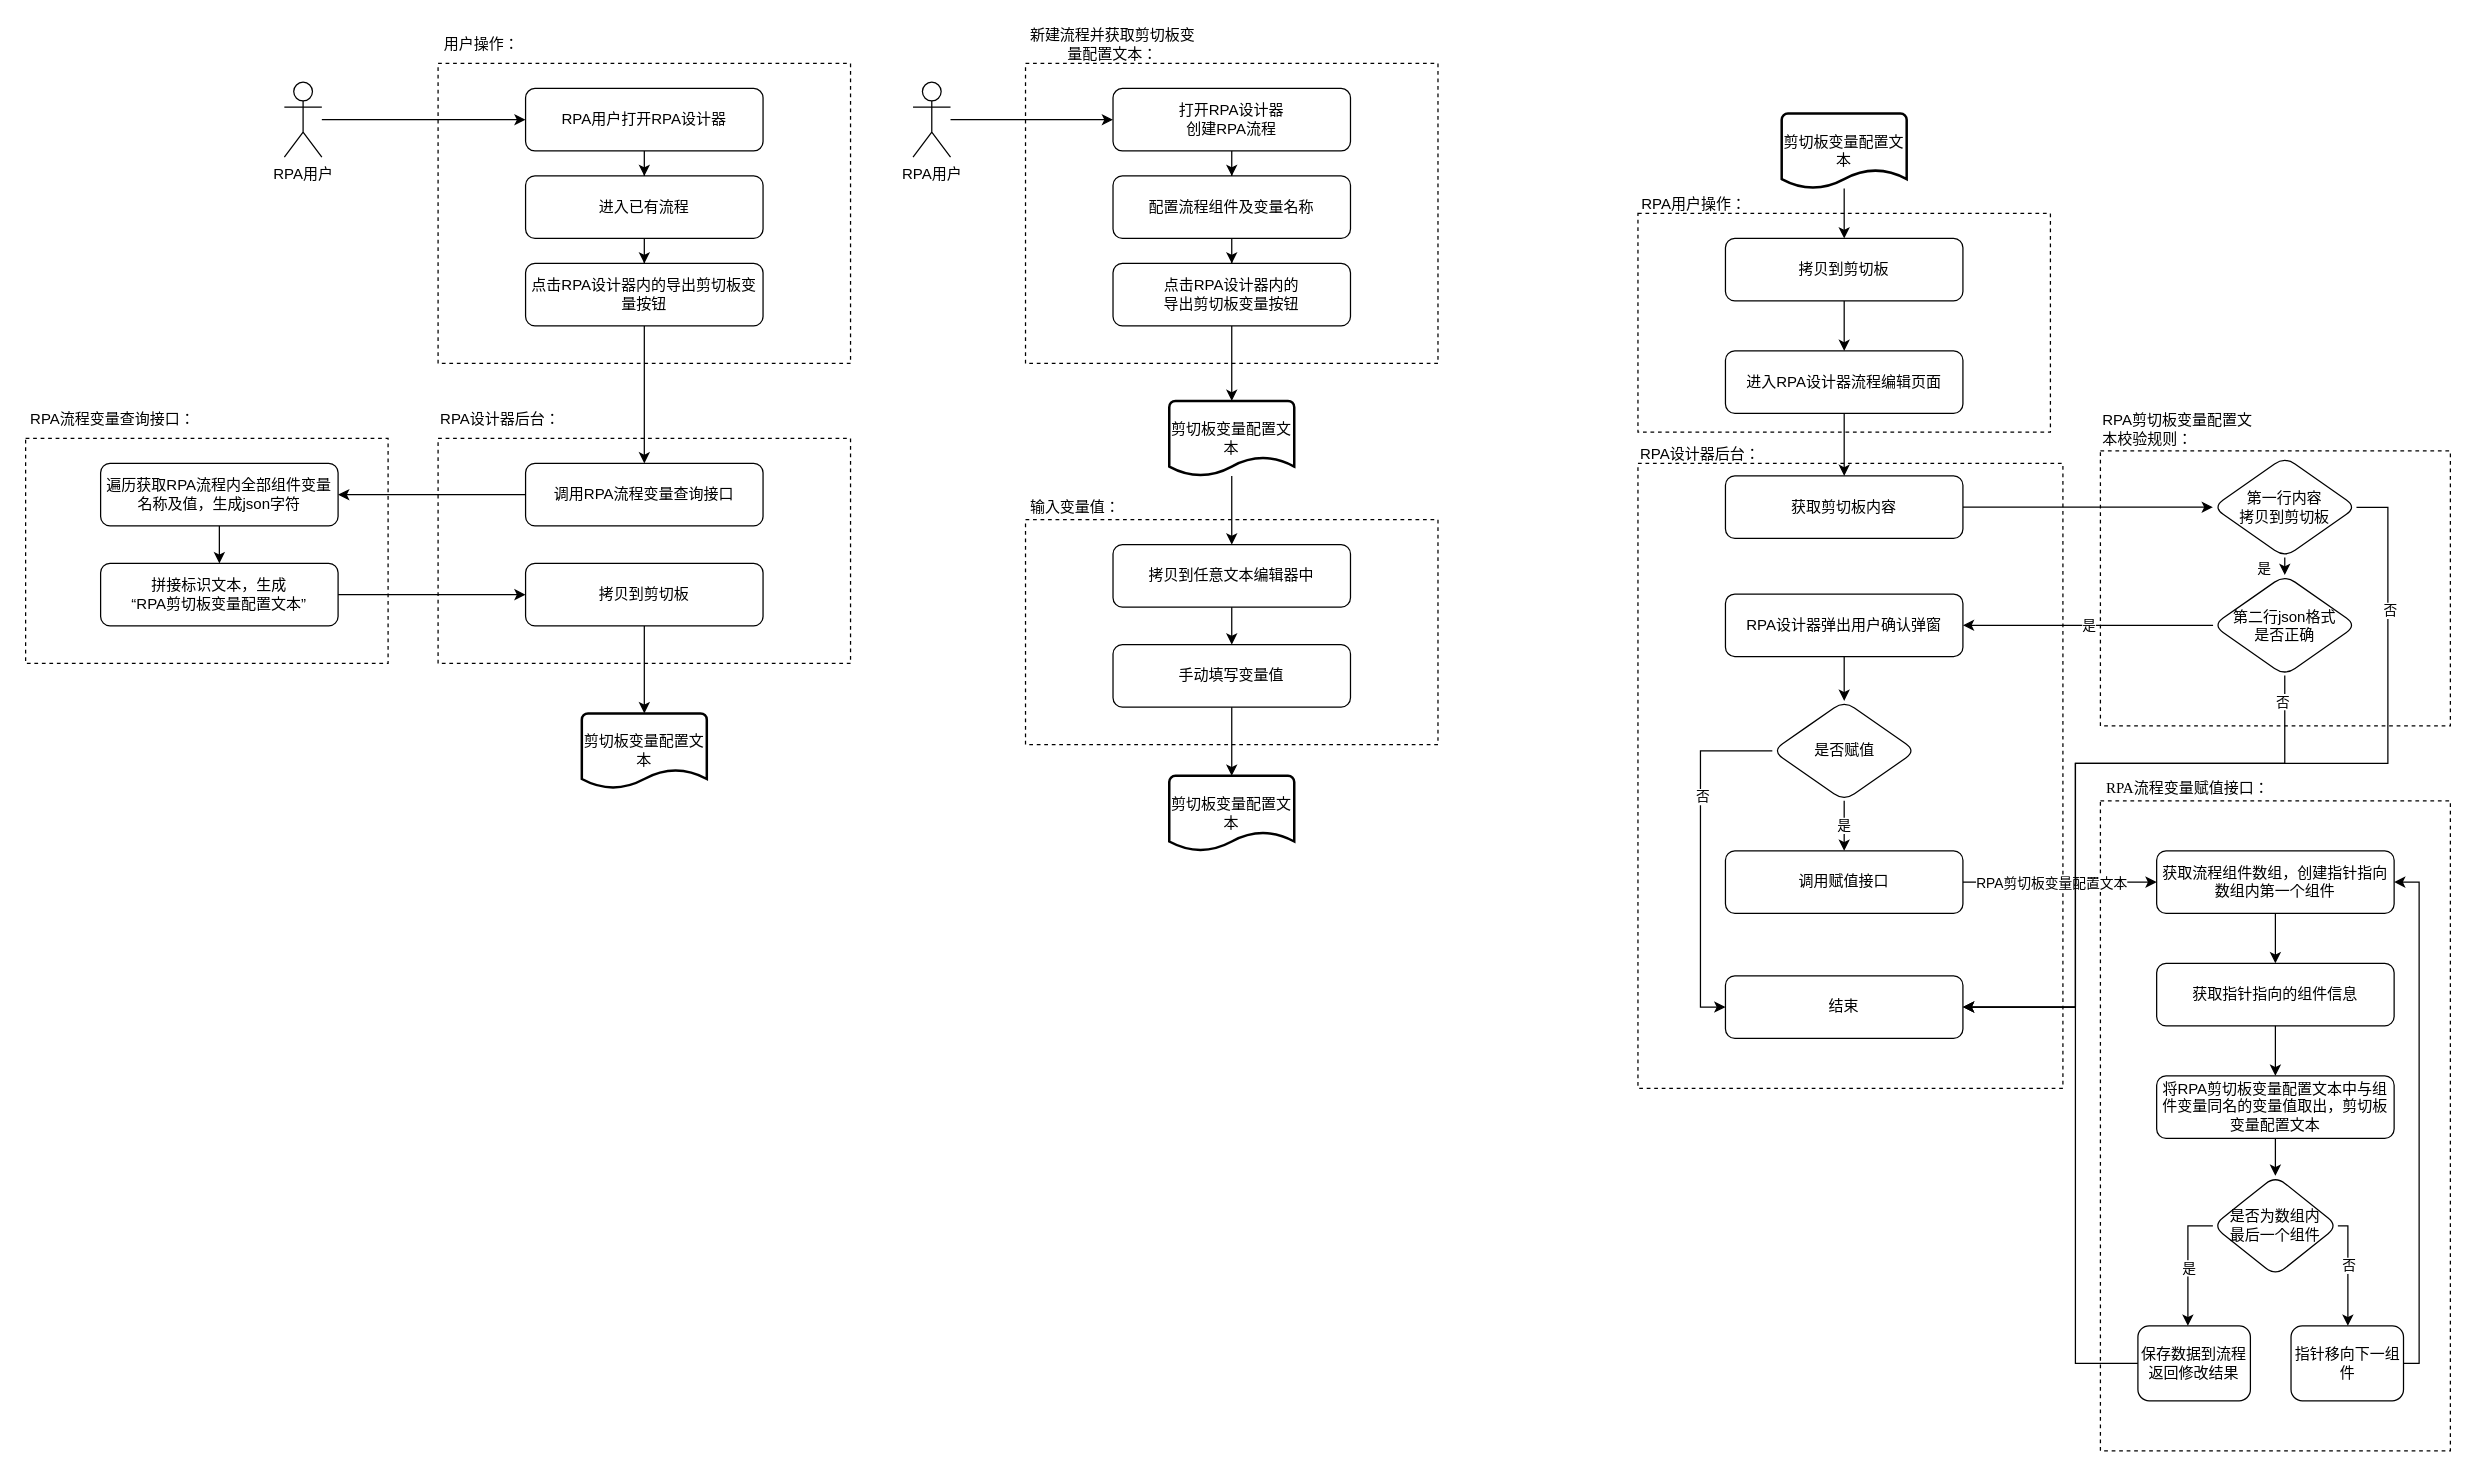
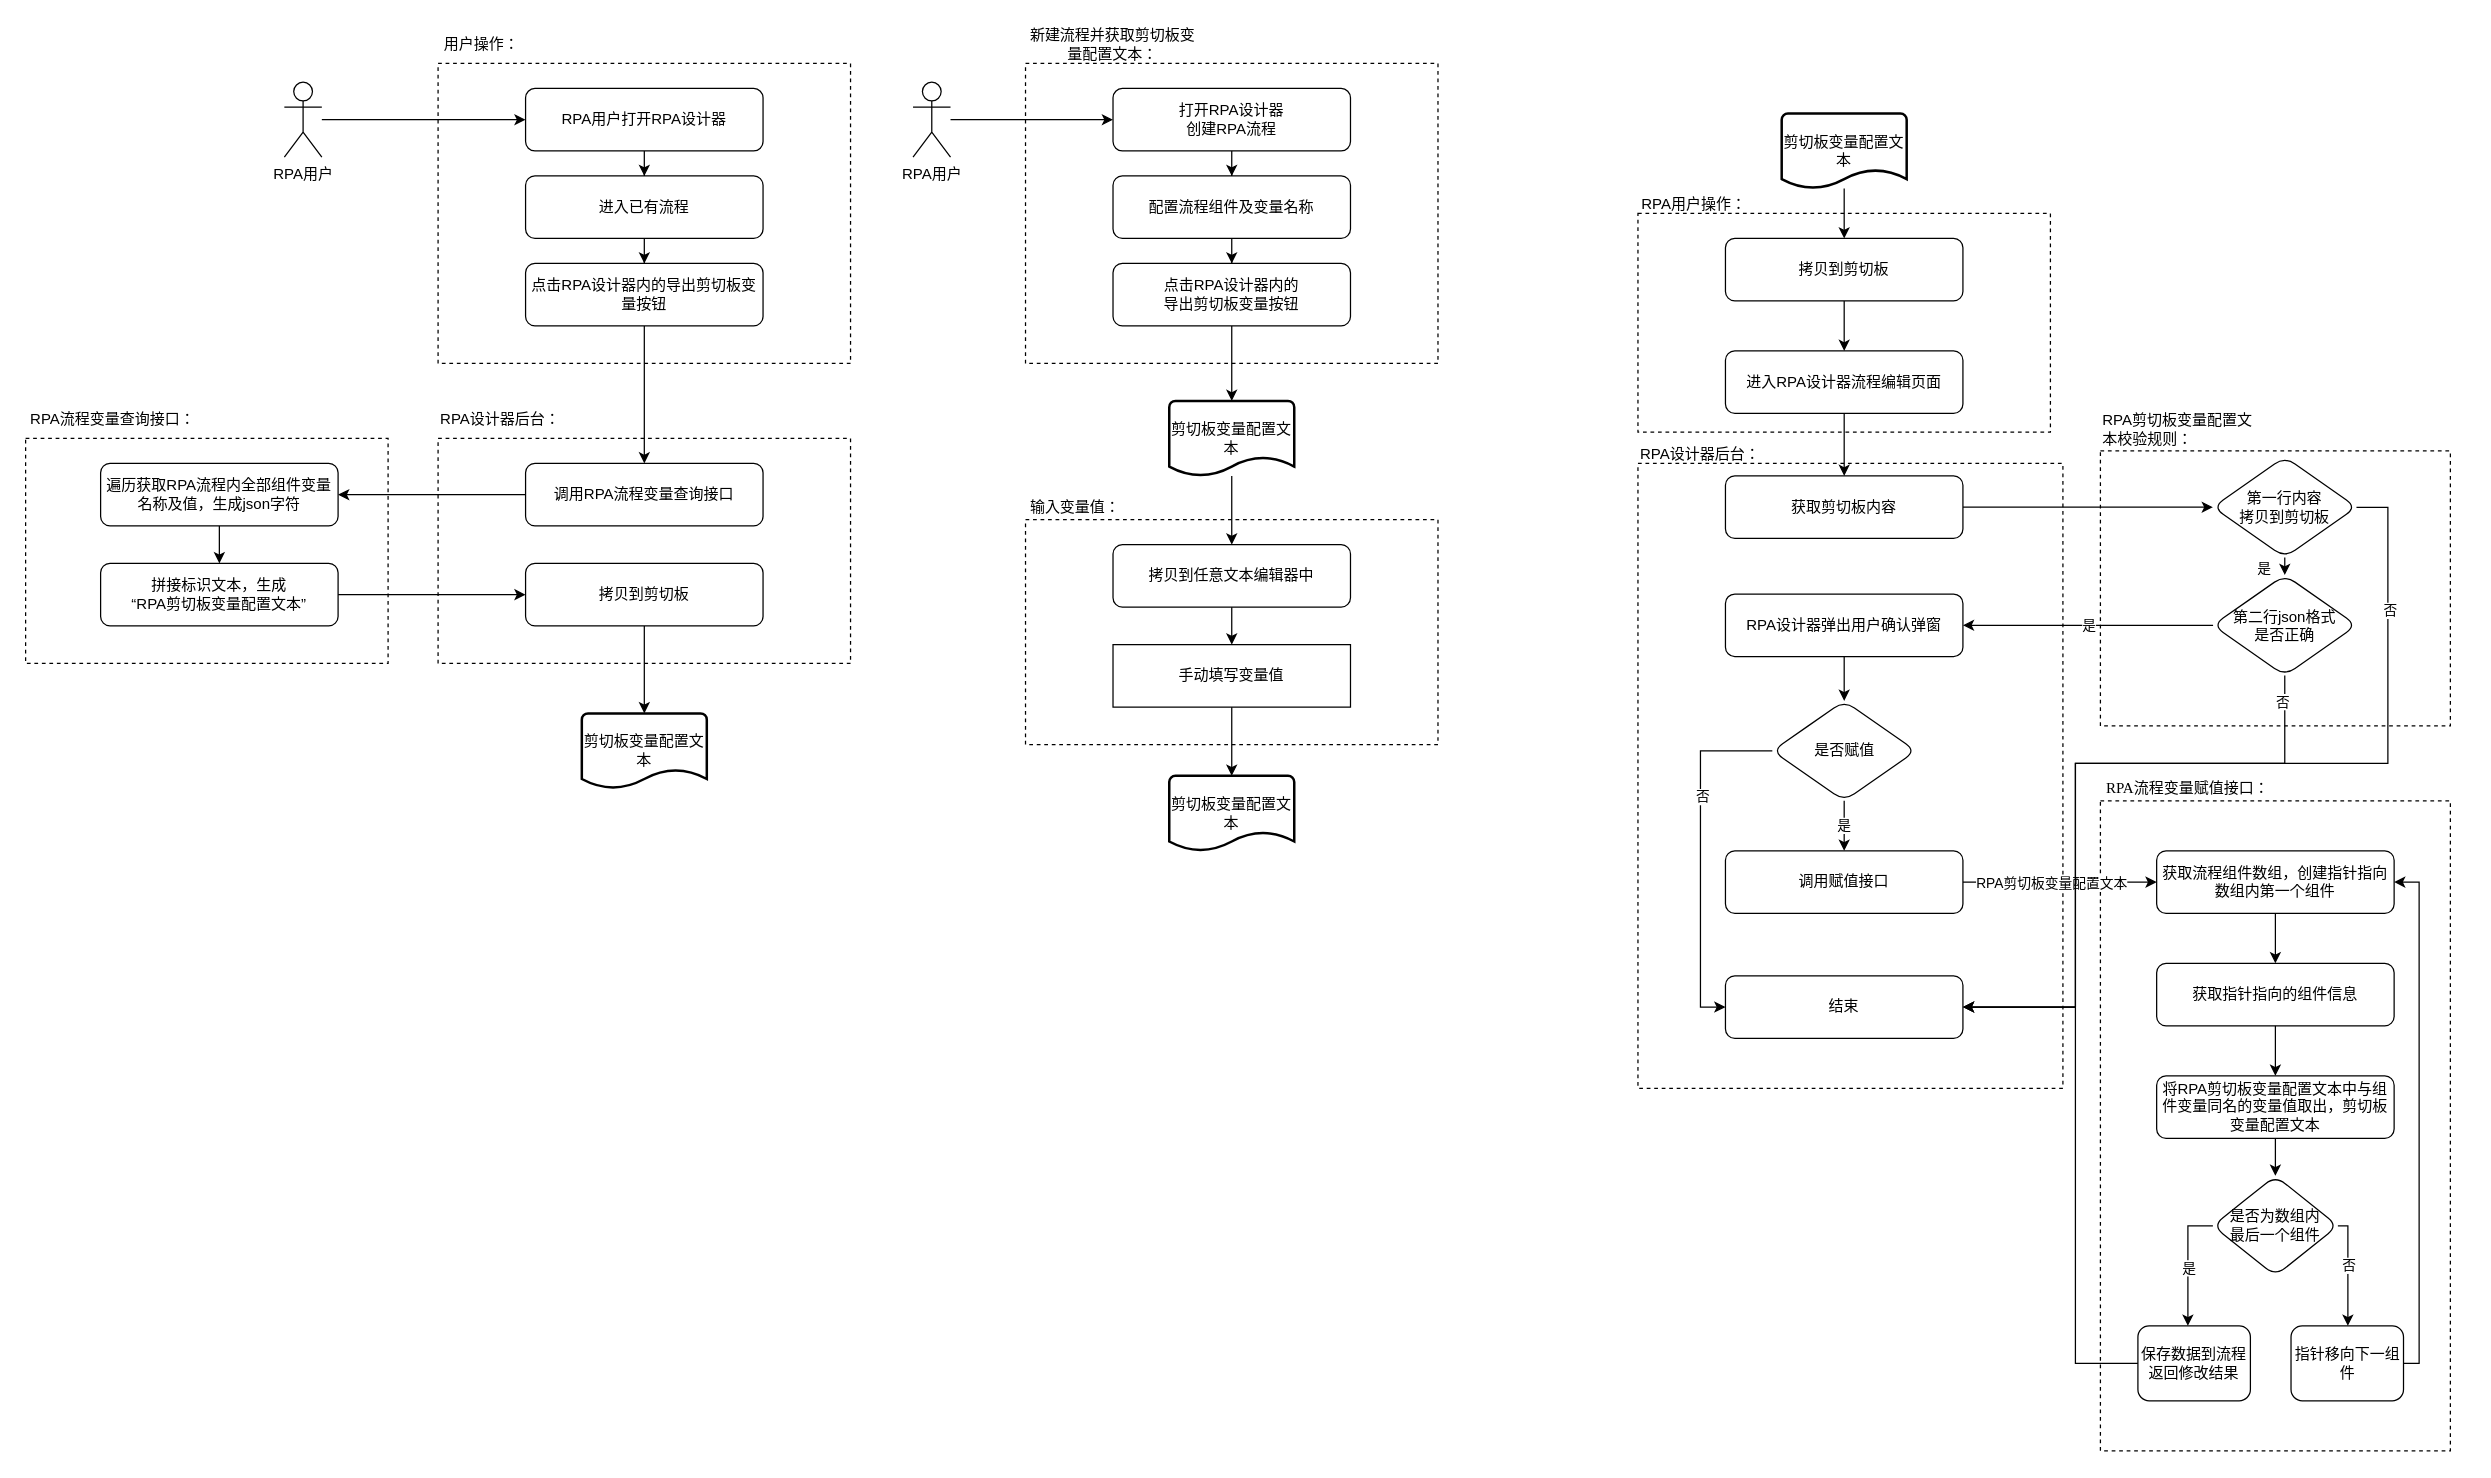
node "手动填写变量值": shape rounded rectangle -> rectangle
